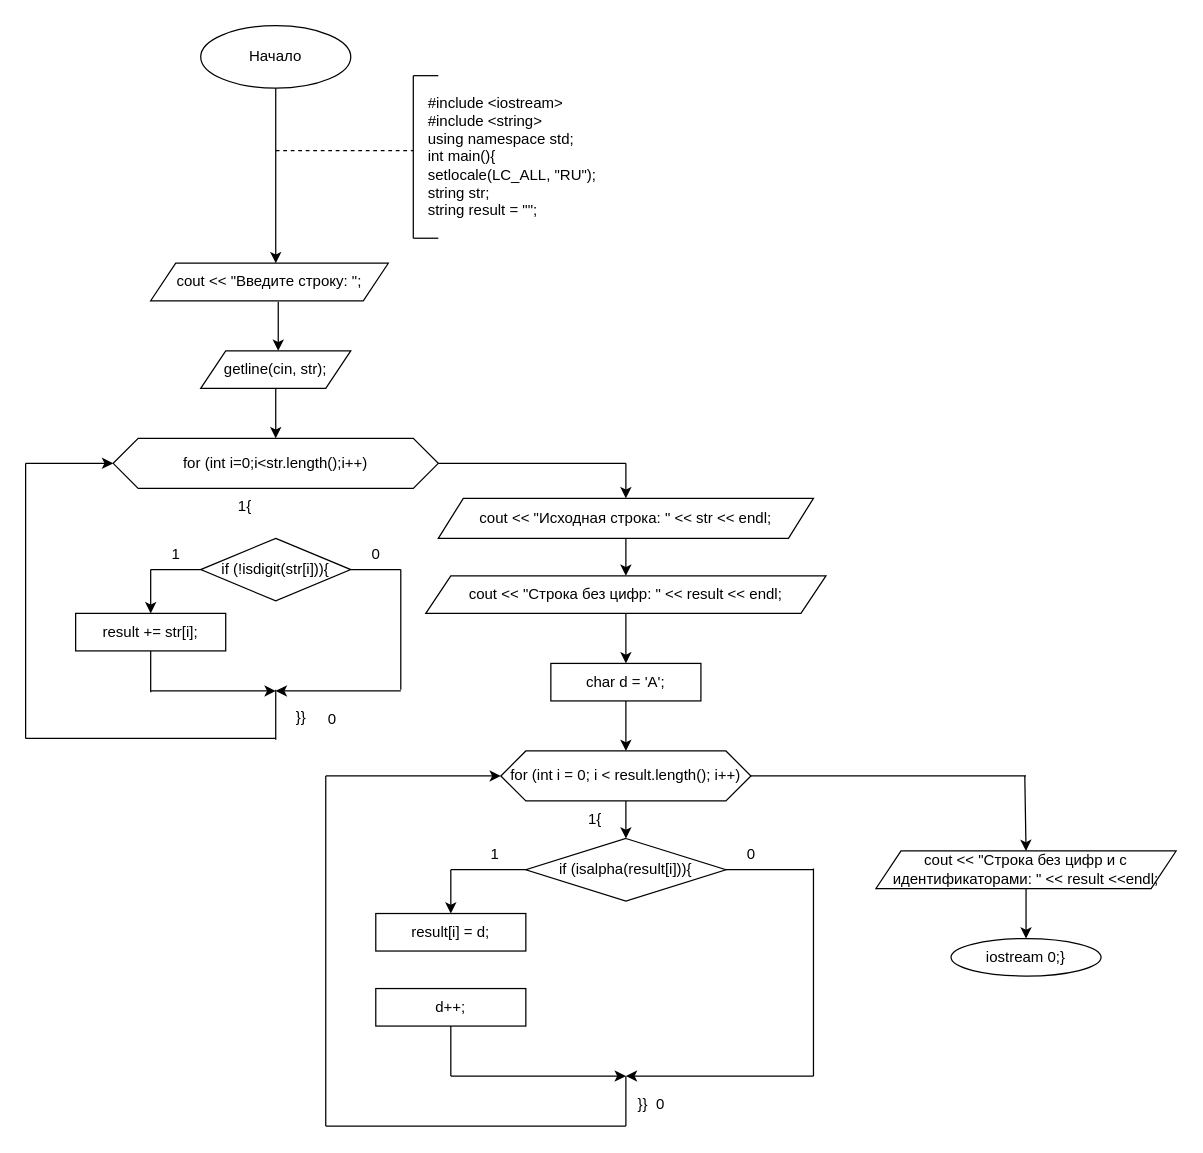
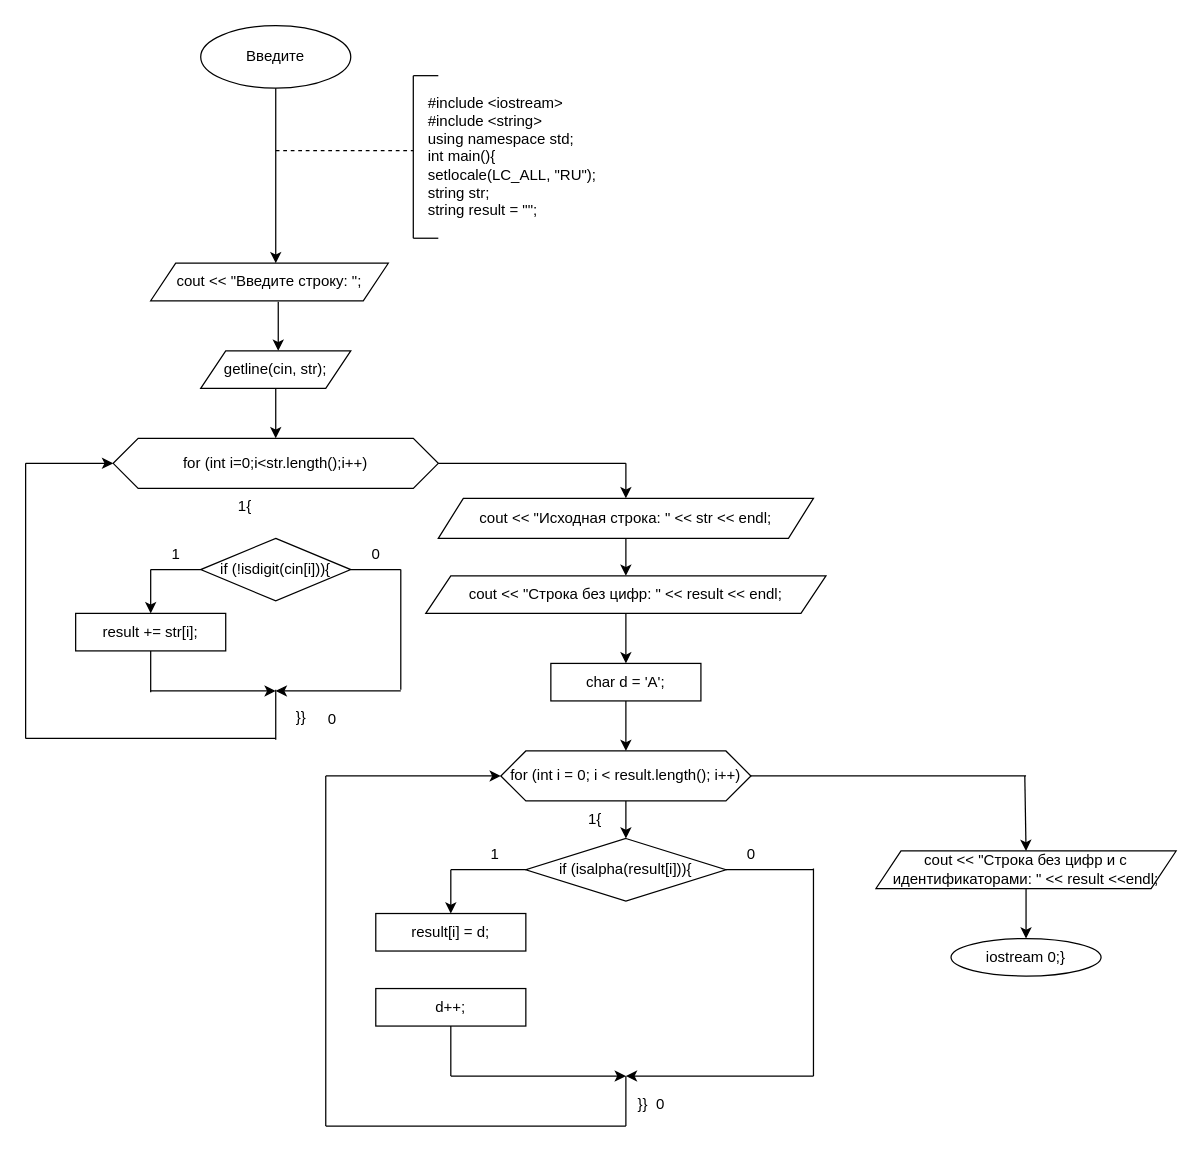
node "Начало": label "Начало" -> "Введите"
node "if (!isdigit(str[i])){": label "if (!isdigit(str[i])){" -> "if (!isdigit(cin[i])){"
